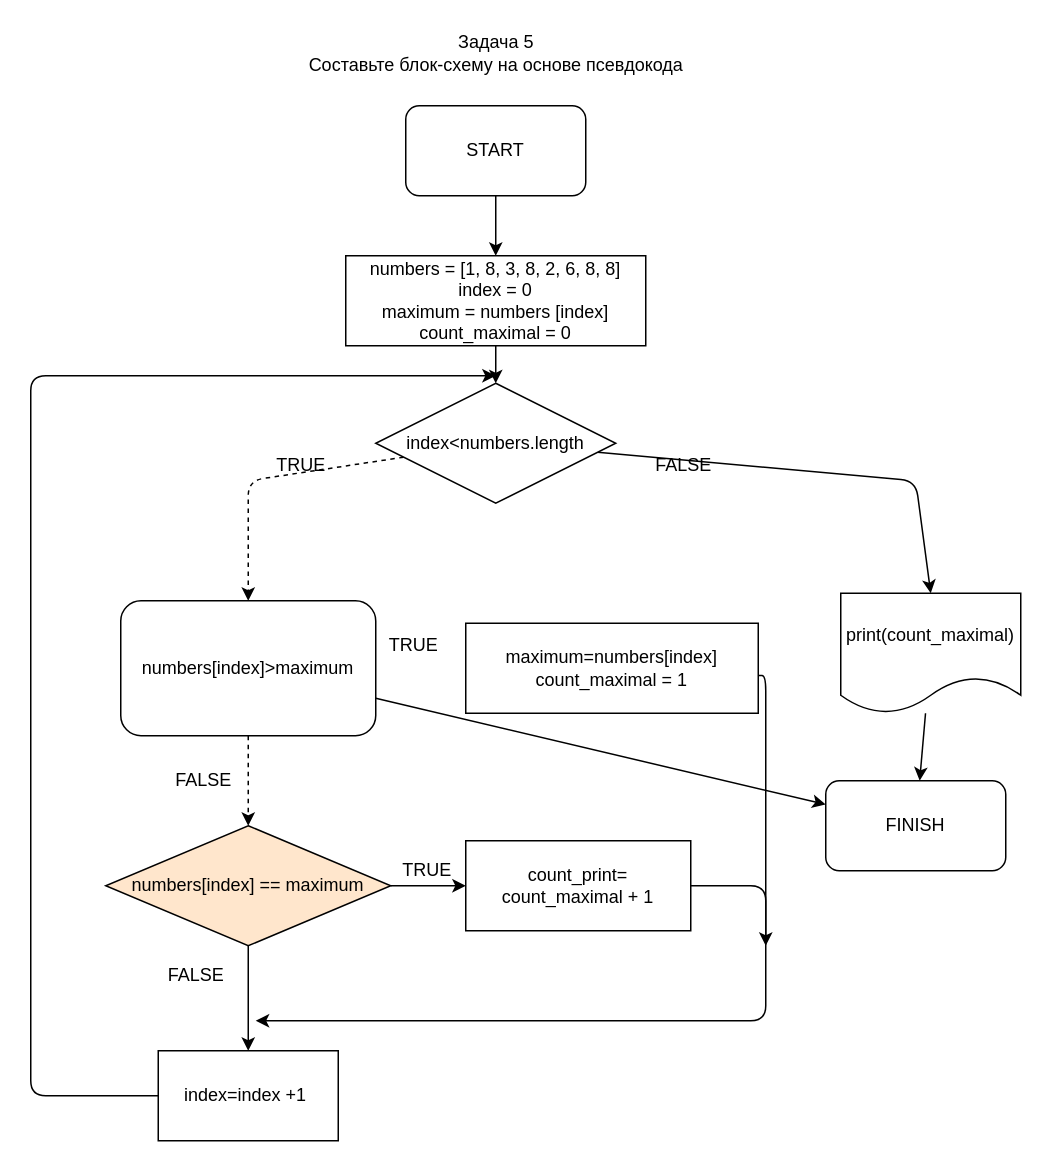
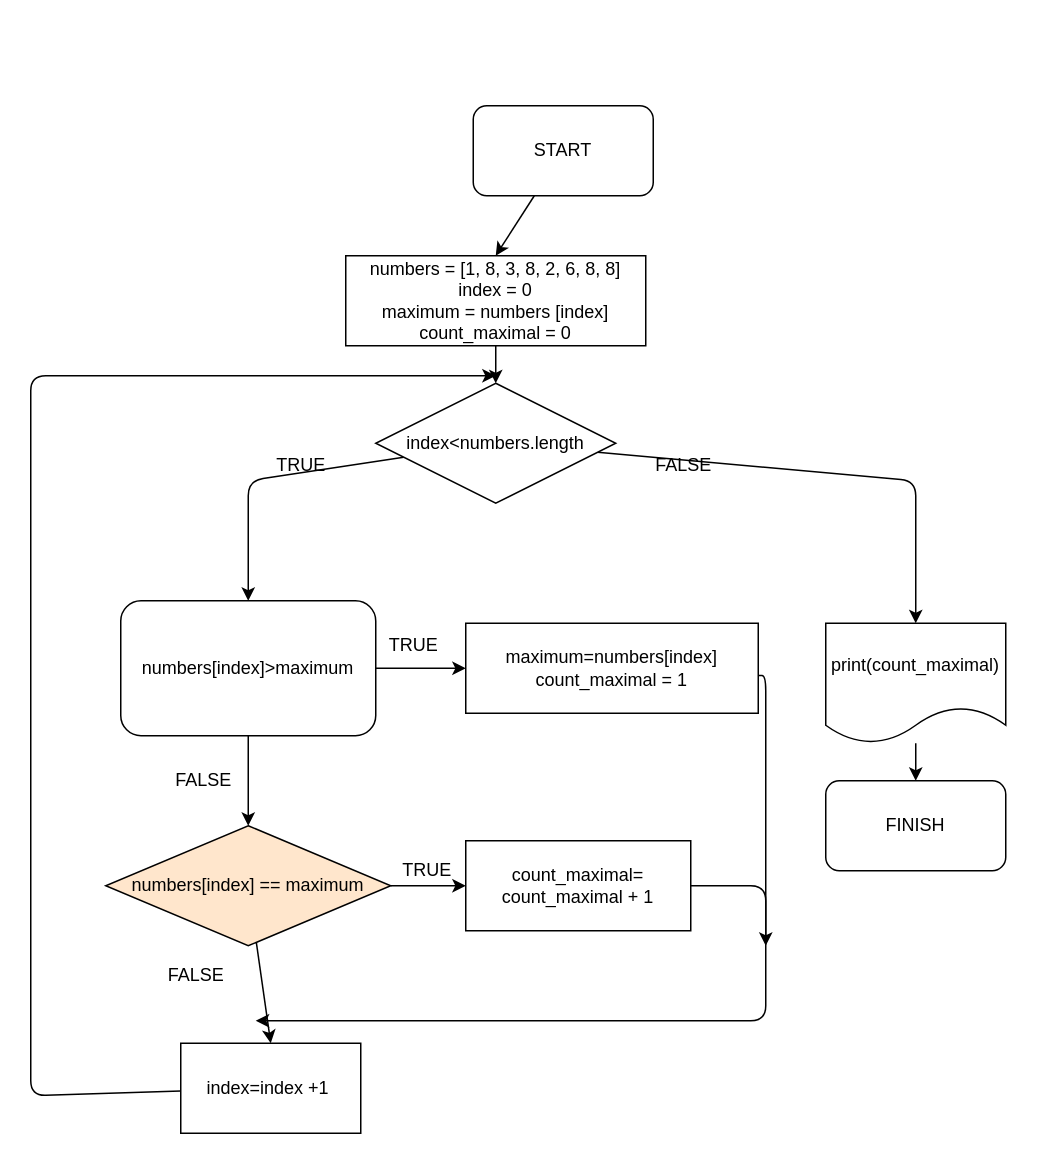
node "Задача 5 Составьте блок-схему на основе псевдокода": removed
node "START": moved (496, 151) -> (563, 151)
edge "index<numbers.length" -> "numbers[index]>maximum": style dashed -> solid
node "print(count_maximal)": moved (931, 653) -> (916, 683)
edge "numbers[index]>maximum" -> "FINISH": now "numbers[index]>maximum" -> "maximum=numbers[index] count_maximal = 1"
edge "numbers[index]>maximum" -> "numbers[index] == maximum": style dashed -> solid
node "count_print= count_maximal + 1": label "count_print= count_maximal + 1" -> "count_maximal= count_maximal + 1"
node "index=index +1": moved (248, 1096) -> (271, 1088)
